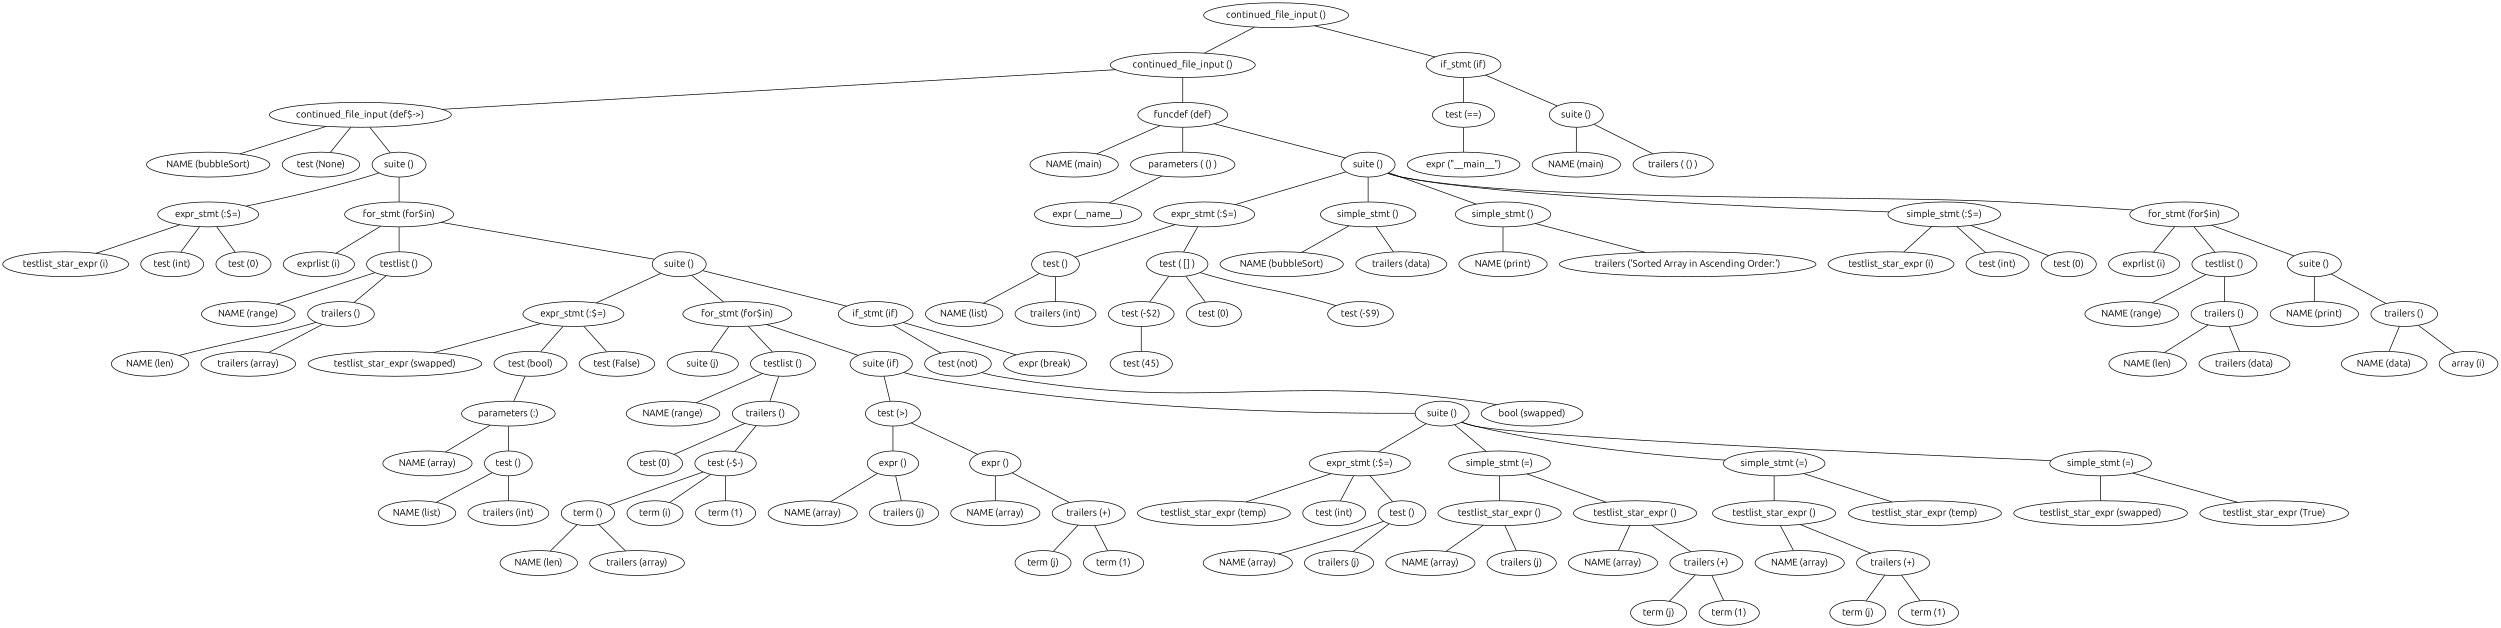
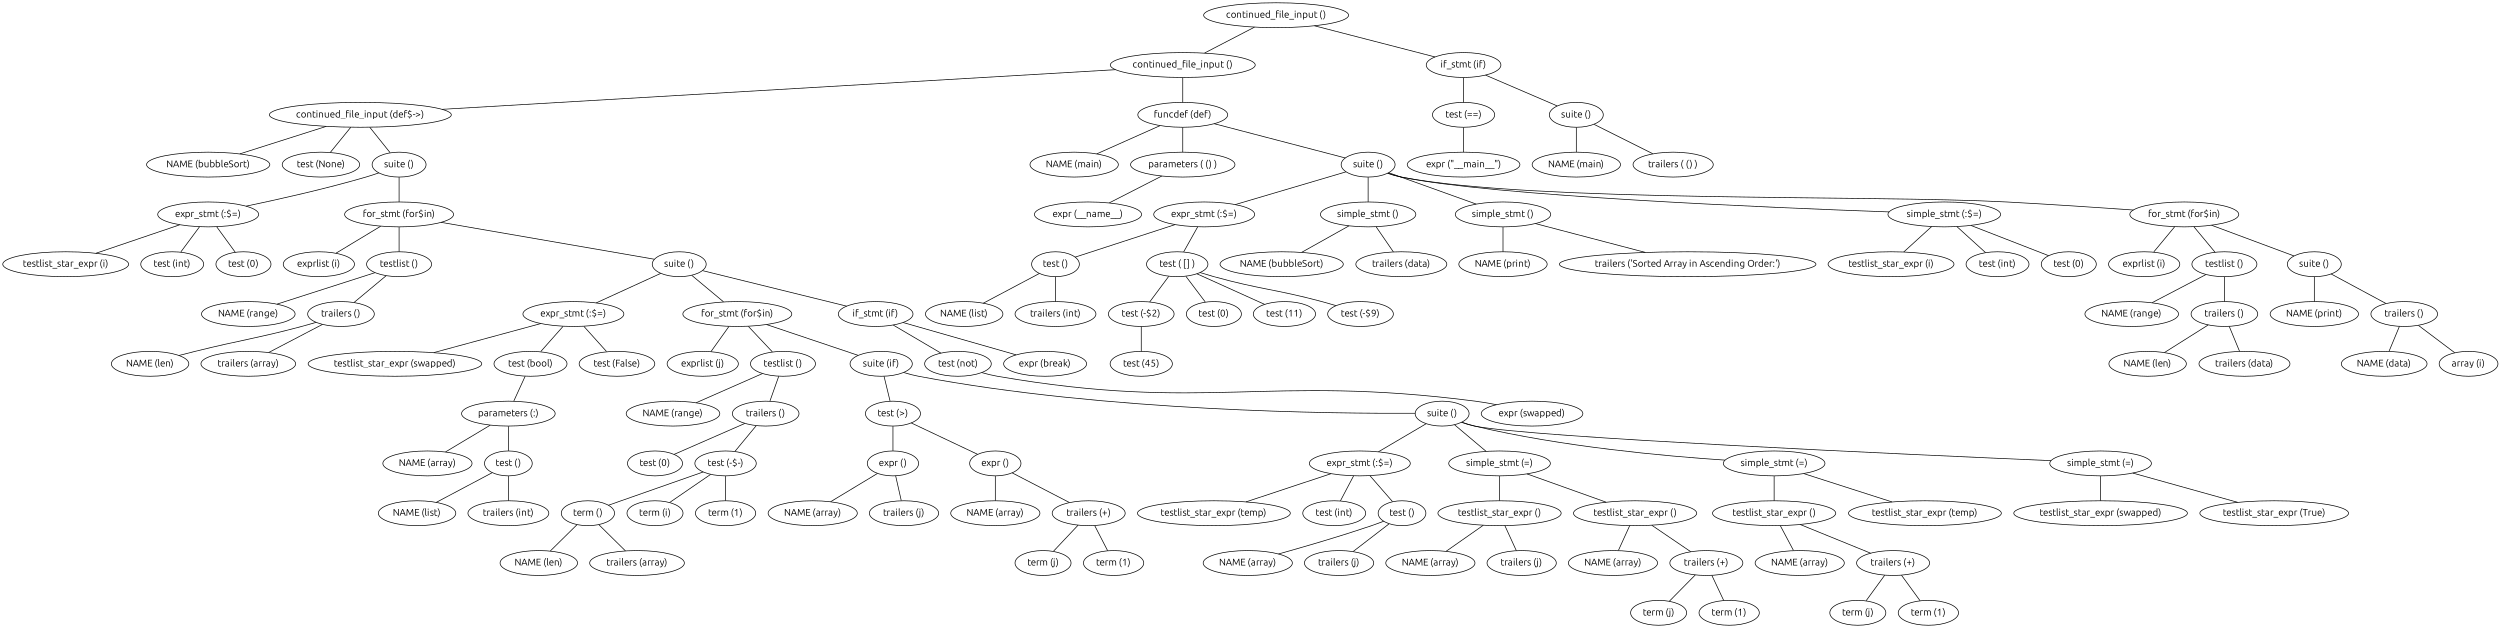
node "test (11)": added
node "suite (j)": label "suite (j)" -> "exprlist (j)"
node "bool (swapped)": label "bool (swapped)" -> "expr (swapped)"
